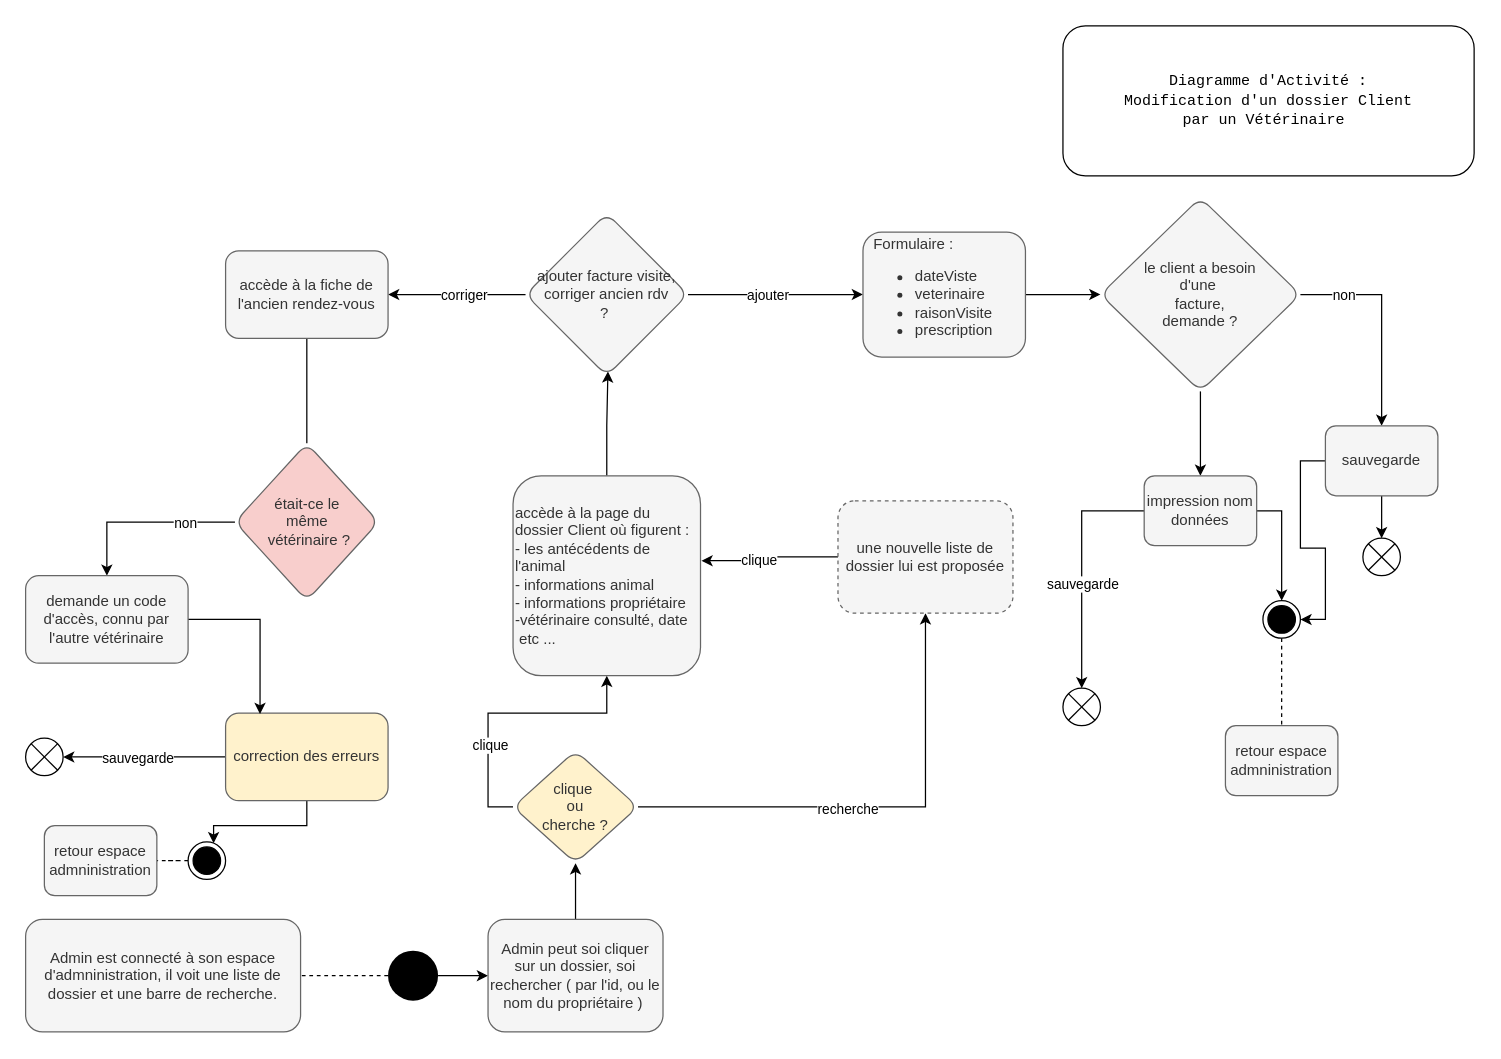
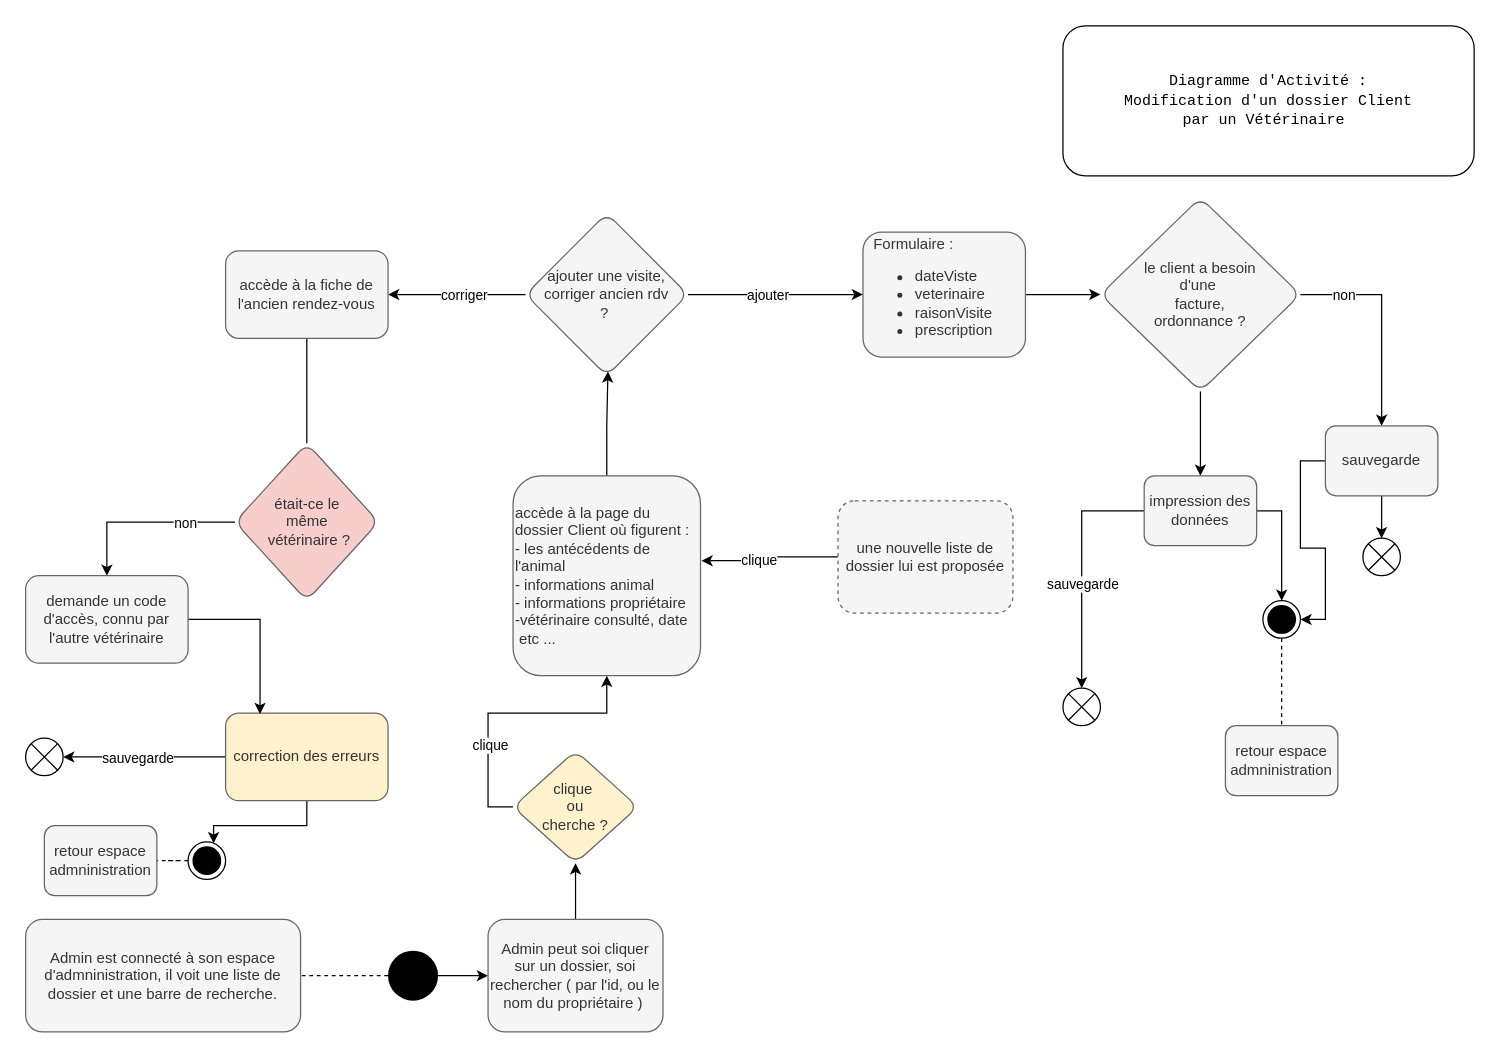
node "ajouter facture visite, corriger ancien rdv ?": label "ajouter facture visite, corriger ancien rdv ?" -> "ajouter une visite, corriger ancien rdv ?"
node "le client a besoin d'une facture, demande ?": label "le client a besoin d'une facture, demande ?" -> "le client a besoin d'une facture, ordonnance ?"
node "impression nom données": label "impression nom données" -> "impression des données"
edge "clique ou cherche ?" -> "une nouvelle liste de dossier lui est proposée": removed, label "recherche"
